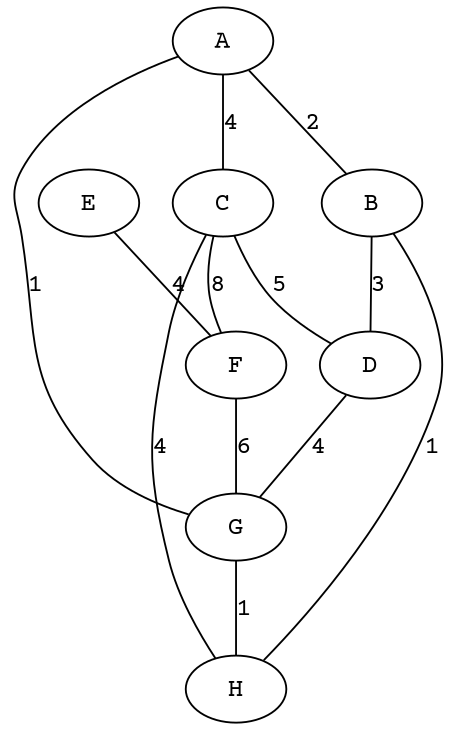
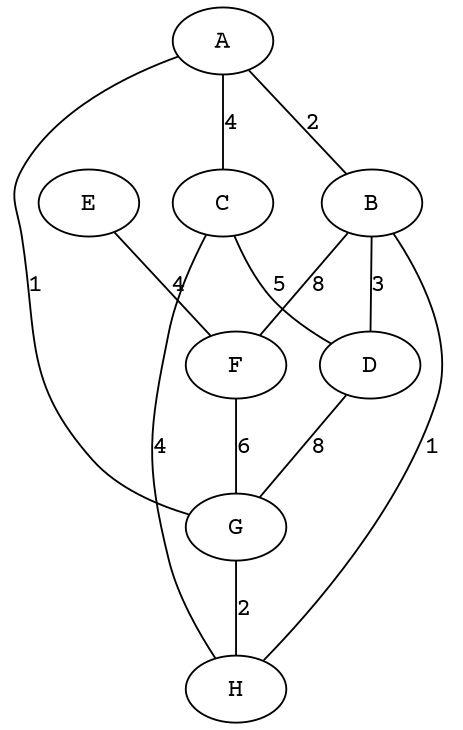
edge "C" -- "F": now "B" -- "F"
edge "D" -- "G": label "4" -> "8"
edge "G" -- "H": label "1" -> "2"
